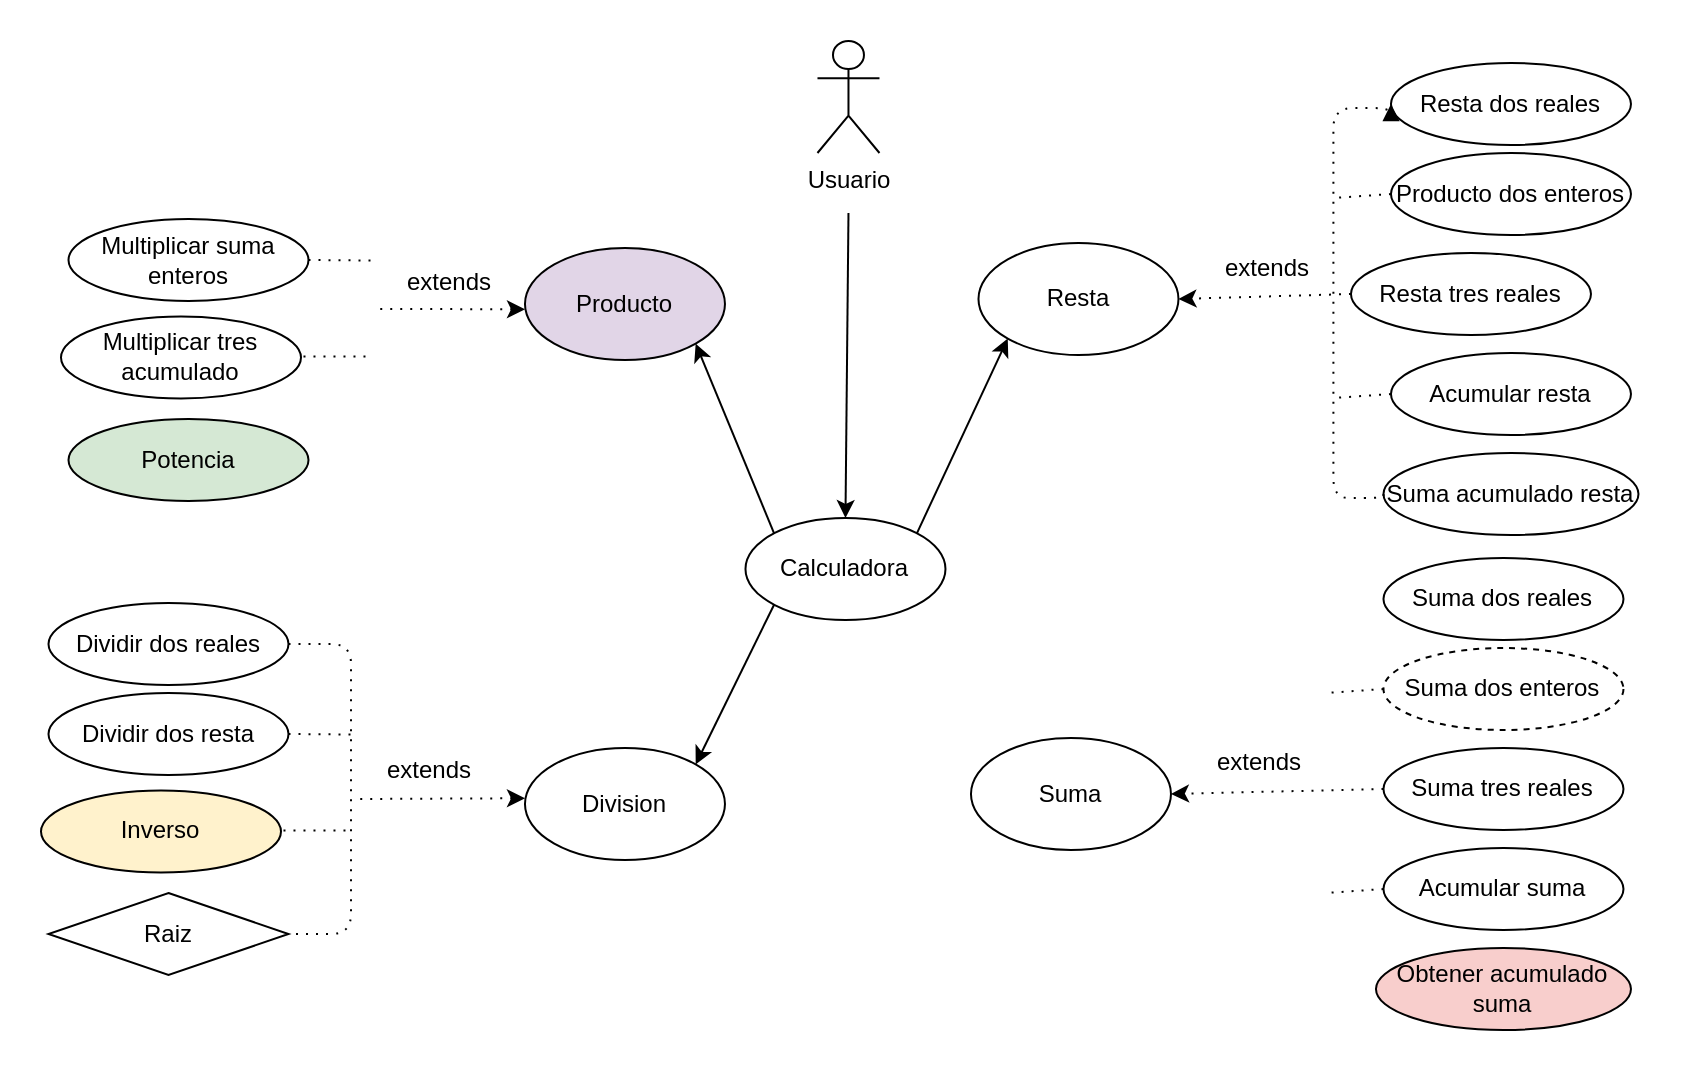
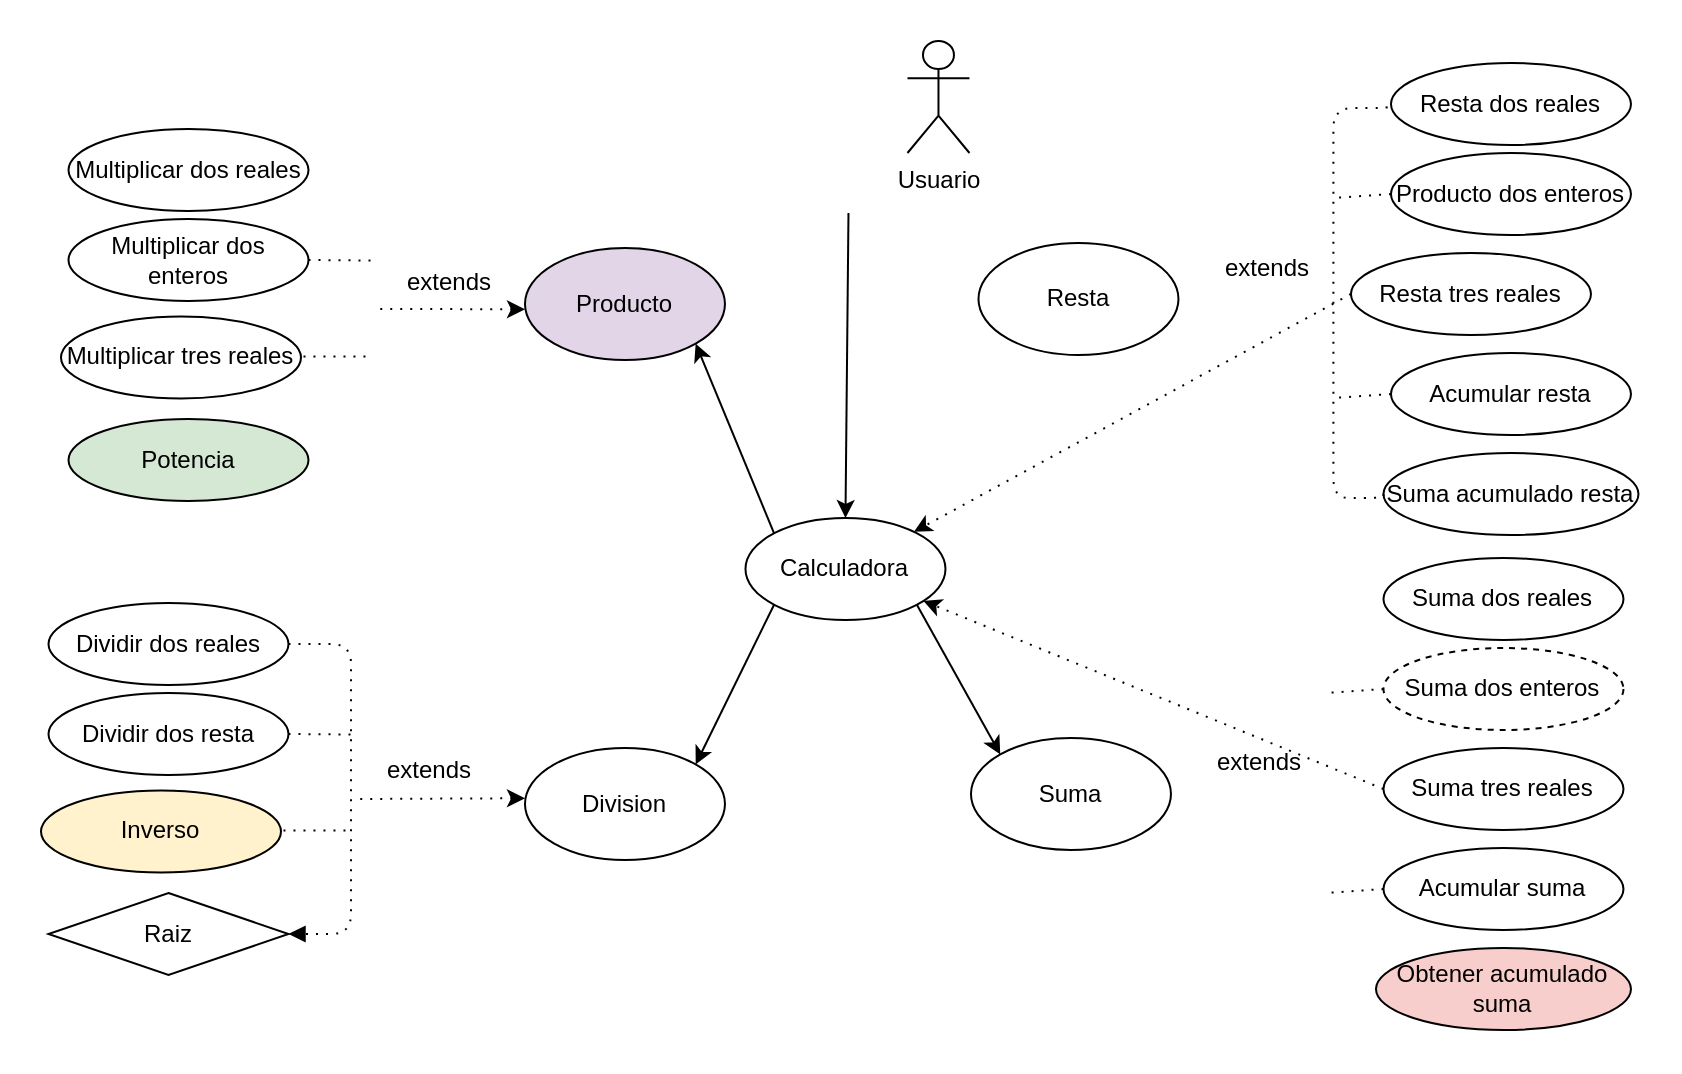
node "Usuario": moved (848, 97) -> (938, 97)
edge "Suma acumulado resta" -> "Resta dos reales": arrowhead block -> none
node "Multiplicar dos reales": added
node "Multiplicar suma enteros": label "Multiplicar suma enteros" -> "Multiplicar dos enteros"
edge "Resta tres reales" -> "Resta": now "Resta tres reales" -> "Calculadora"
node "Multiplicar tres acumulado": label "Multiplicar tres acumulado" -> "Multiplicar tres reales"
edge "Calculadora" -> "Resta": removed
edge "Calculadora" -> "Suma": added
edge "Suma tres reales" -> "Suma": now "Suma tres reales" -> "Calculadora"
edge "Dividir dos reales" -- "Raiz": arrowhead none -> block
